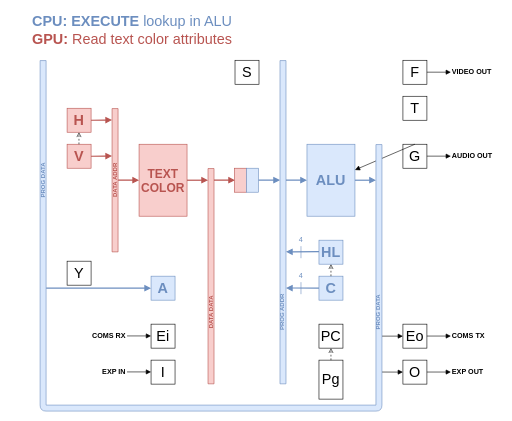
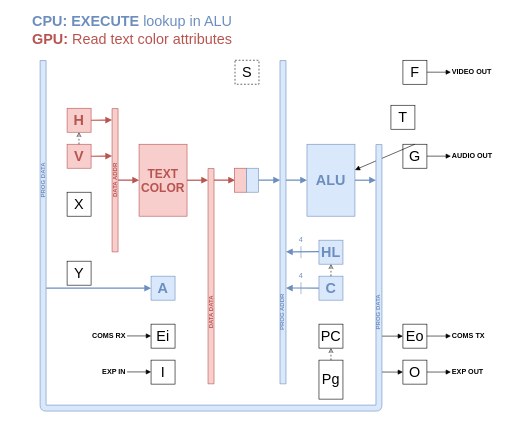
node "S": style solid -> dashed
node "T": moved (415, 108) -> (403, 117)
node "X": added
